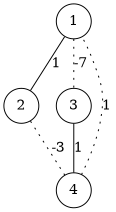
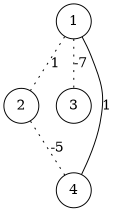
edge "1" -- "2": style solid -> dotted
edge "1" -- "4": style dotted -> solid
edge "2" -- "4": label "-3" -> "-5"
edge "3" -- "4": removed, label "1"
